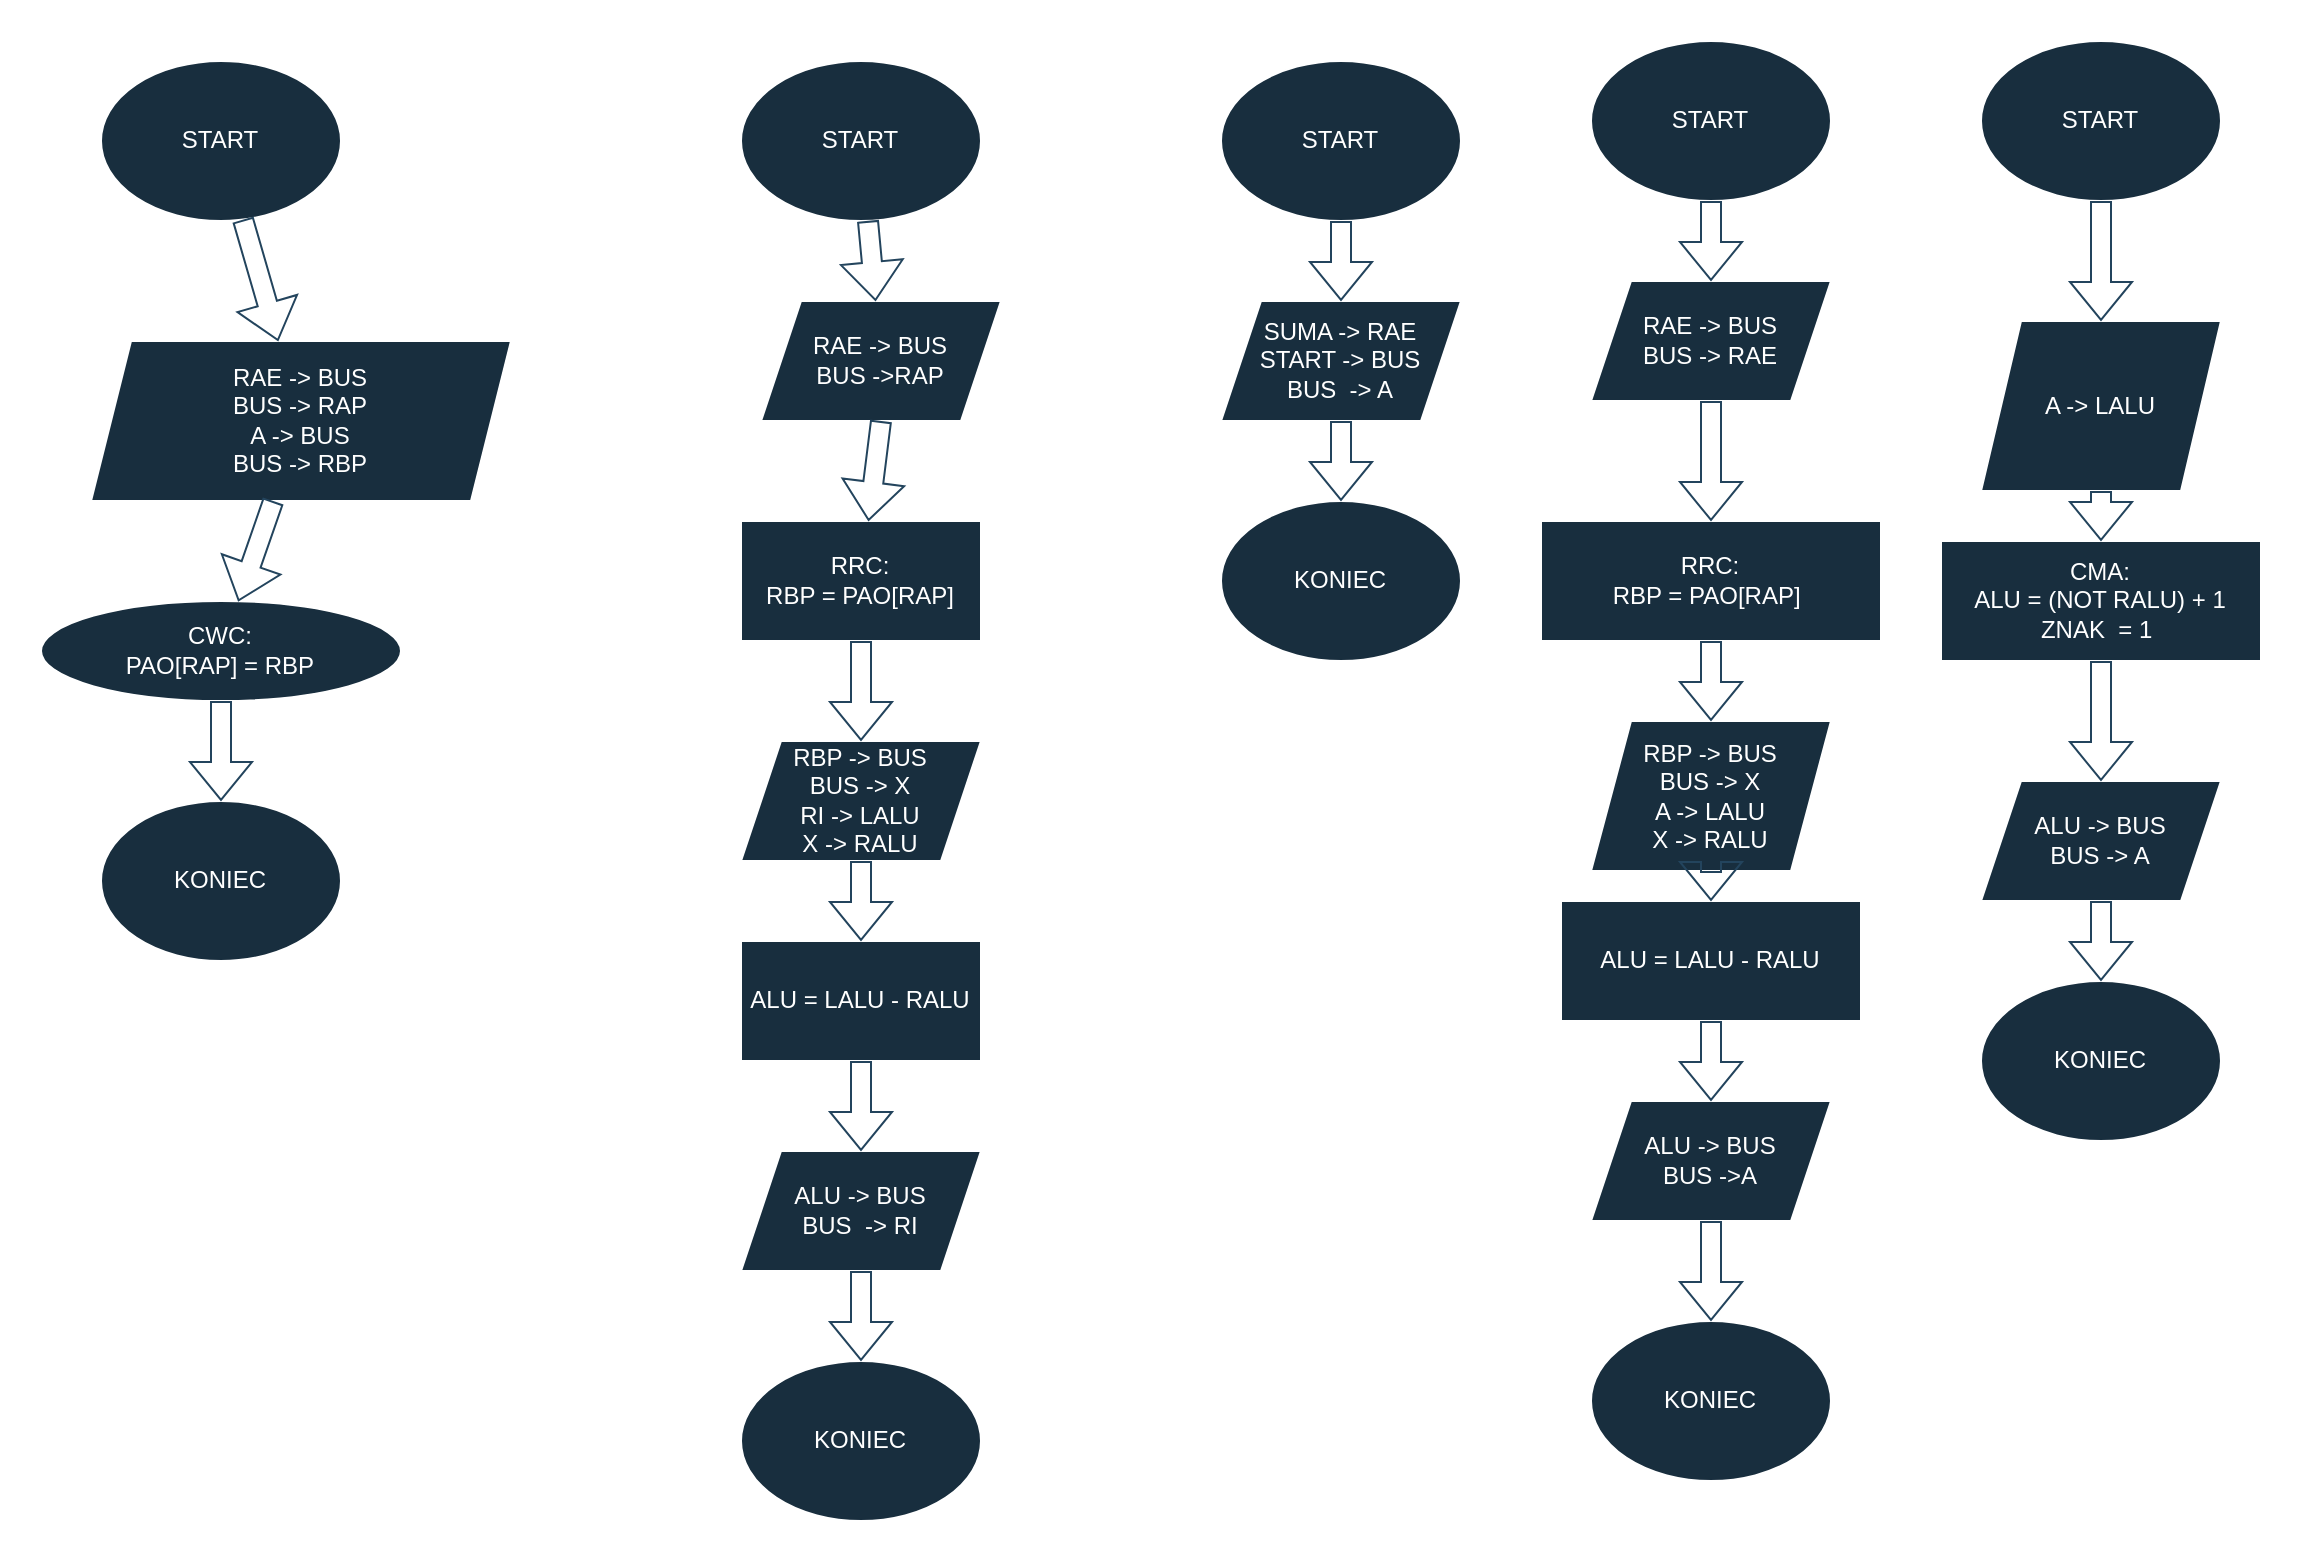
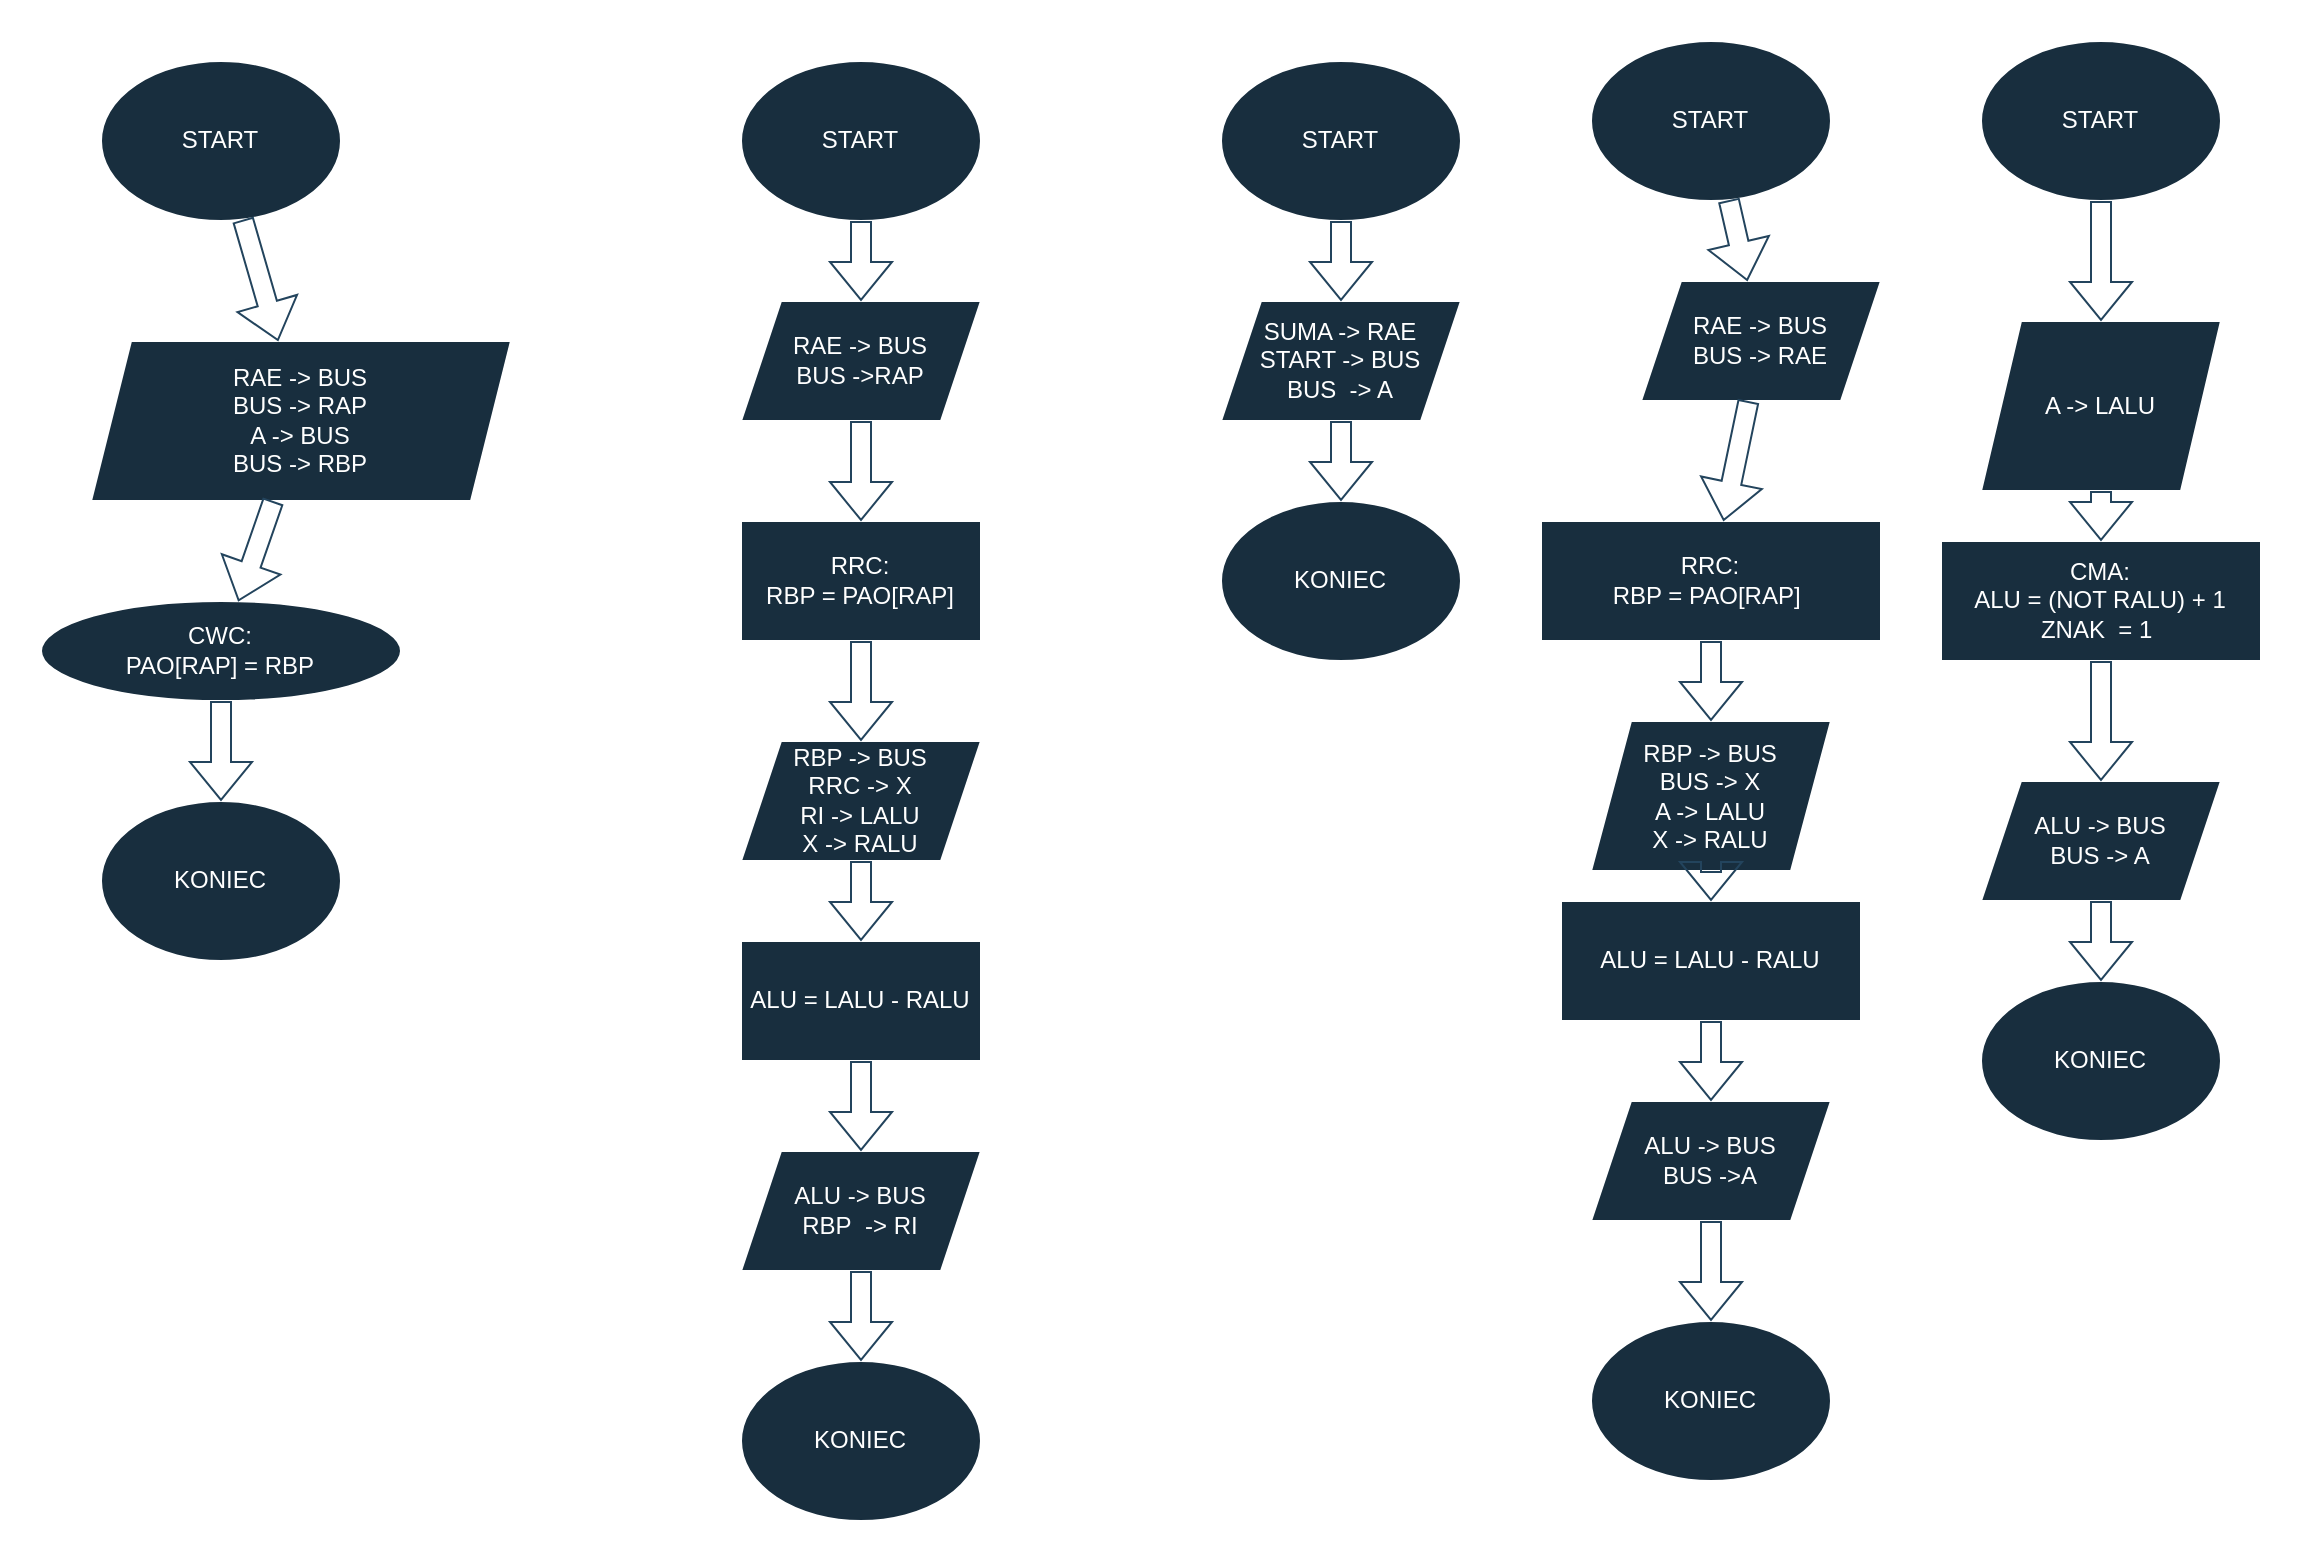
node "RAE -> BUS BUS -> RAE": moved (1711, 341) -> (1761, 341)
node "RAE -> BUS BUS ->RAP": moved (881, 361) -> (861, 361)
node "RBP -> BUS BUS -> X RI -> LALU X -> RALU": label "RBP -> BUS BUS -> X RI -> LALU X -> RALU" -> "RBP -> BUS RRC -> X RI -> LALU X -> RALU"
node "ALU -> BUS BUS -> RI": label "ALU -> BUS BUS -> RI" -> "ALU -> BUS RBP -> RI"
